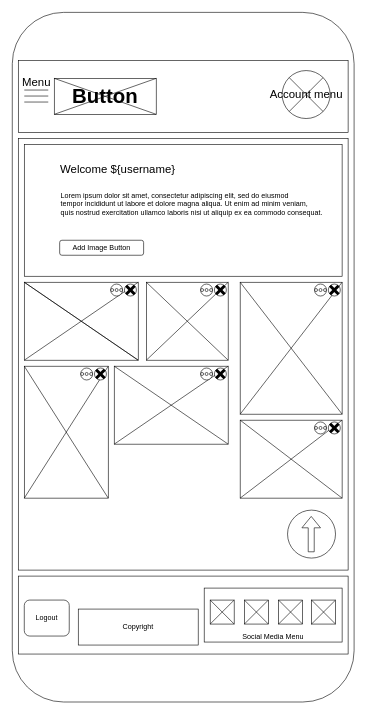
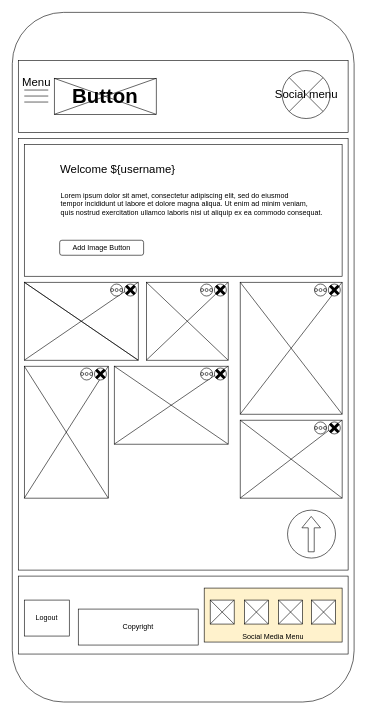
node "Account menu": label "Account menu" -> "Social menu"
node "Social Media Menu": fillcolor #ffffff -> #fff2cc
node "Logout": shape rounded rectangle -> rectangle
